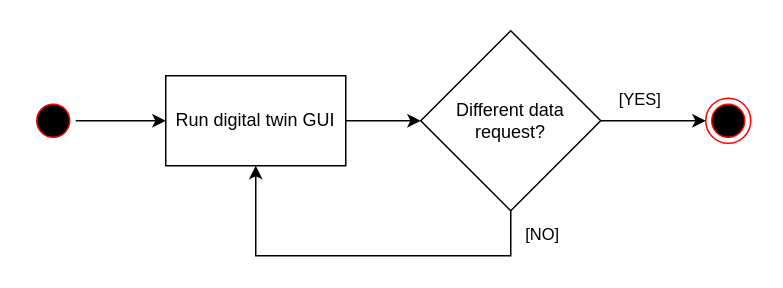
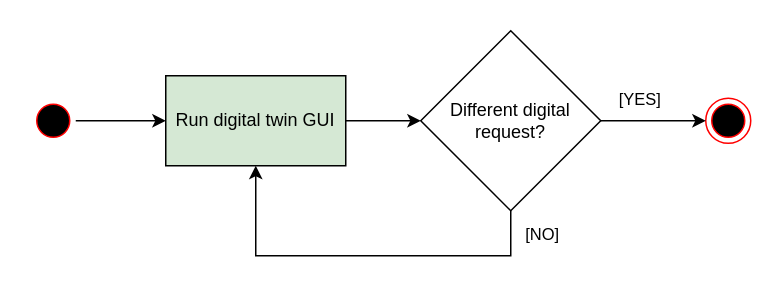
node "Run digital twin GUI": fillcolor #ffffff -> #d5e8d4
node "Different data request?": label "Different data request?" -> "Different digital request?"
